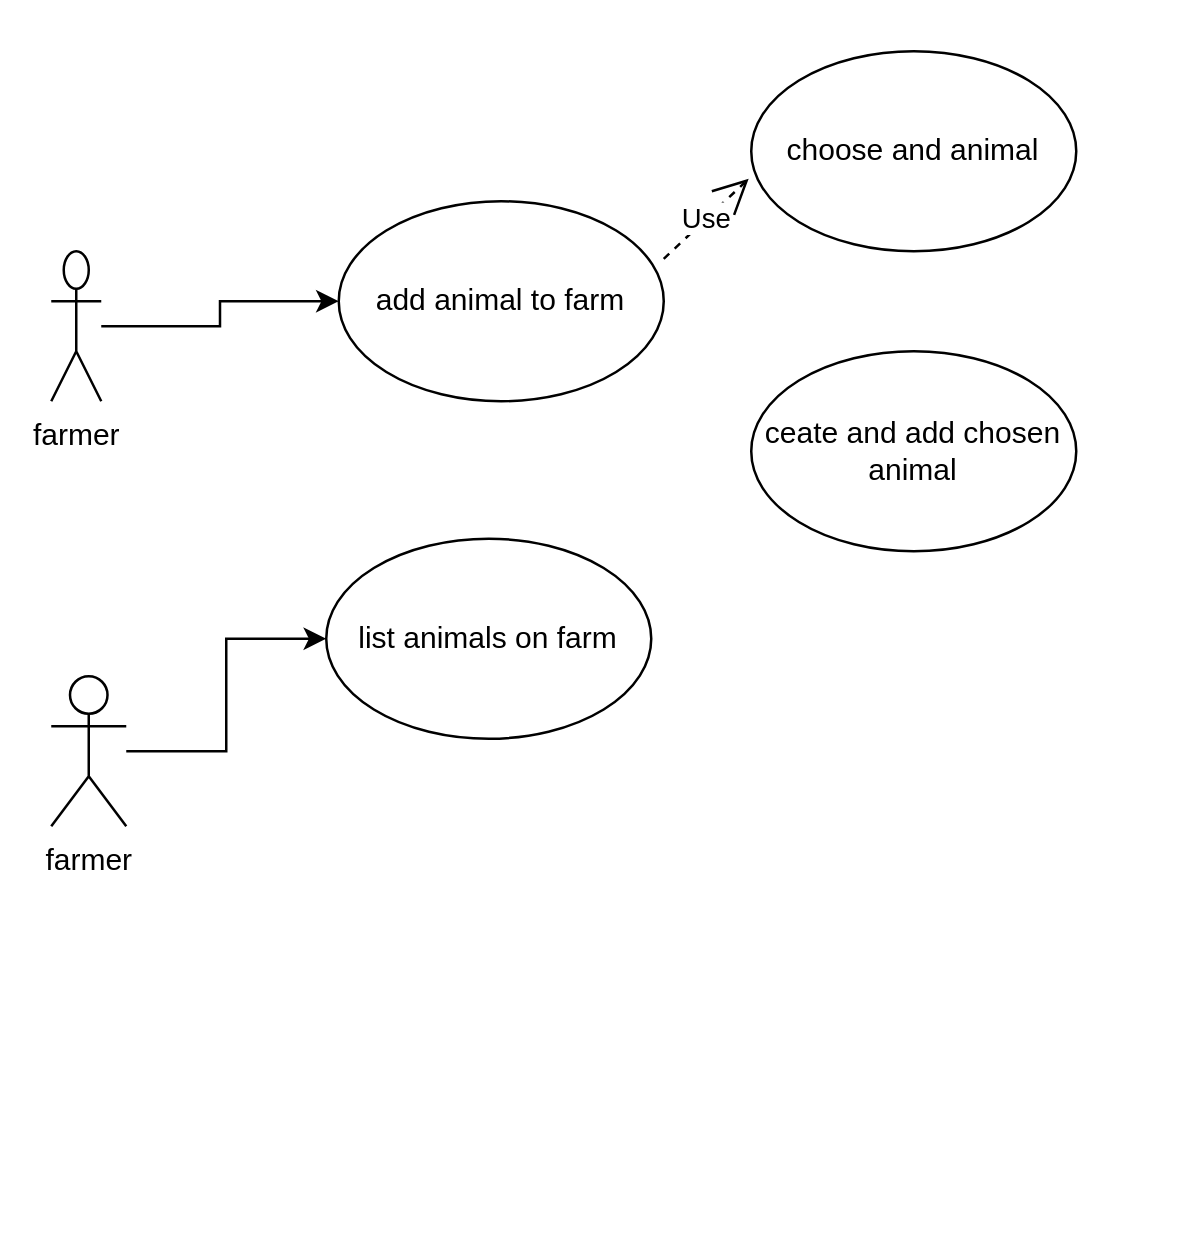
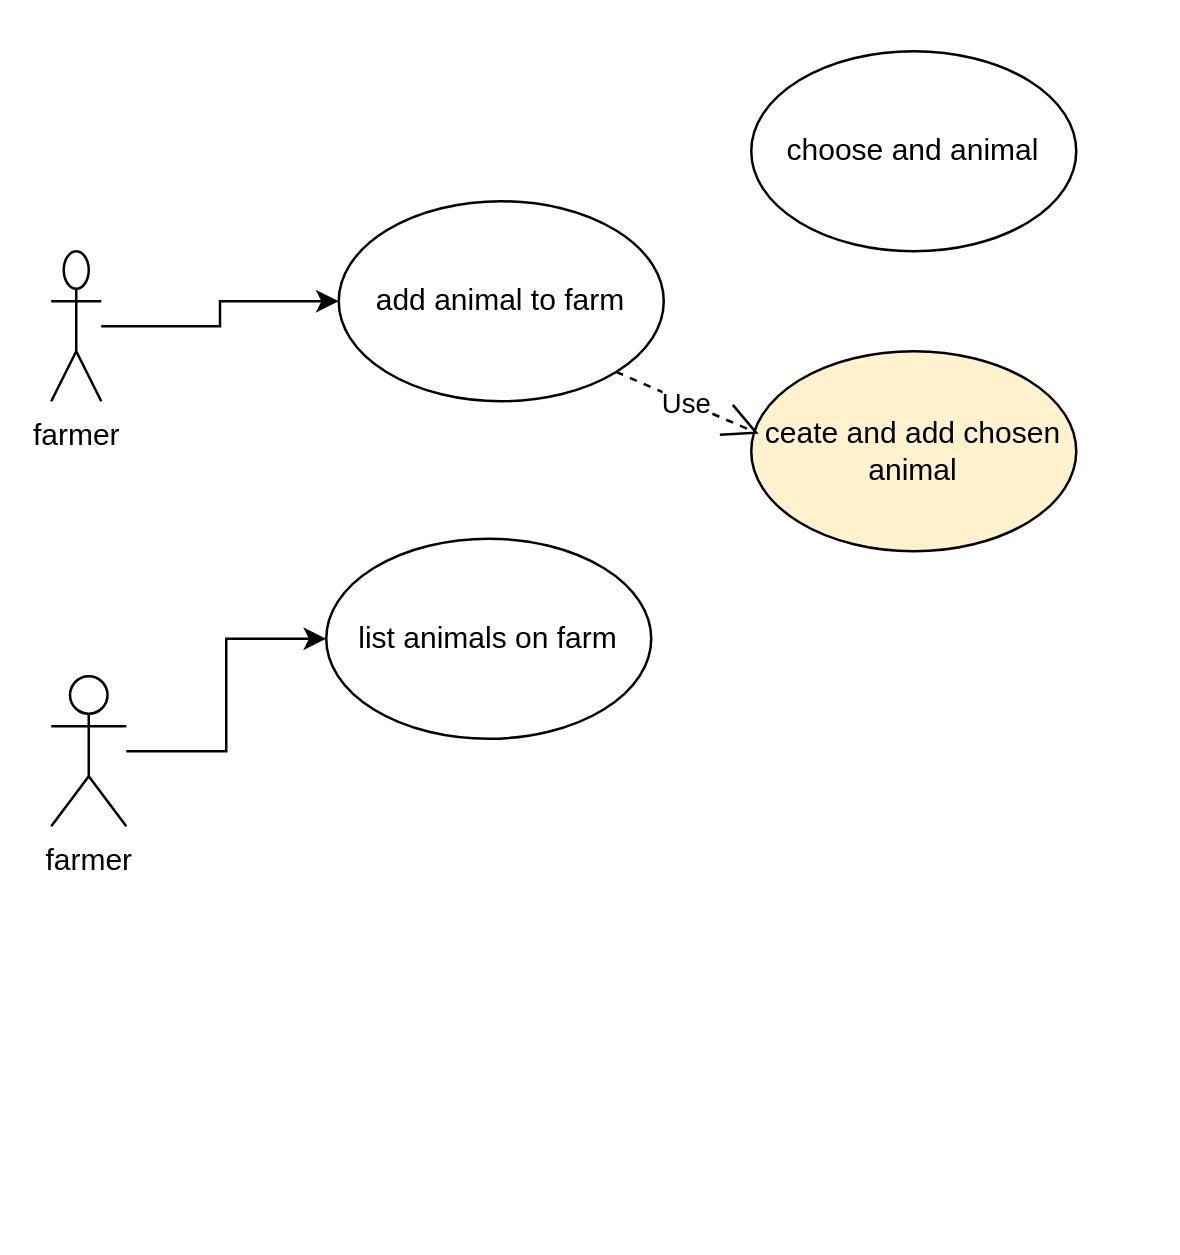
edge "add animal to farm" -> "choose and animal": removed, label "Use"
edge "add animal to farm" -> "ceate and add chosen animal": added, label "Use"
node "ceate and add chosen animal": fillcolor #ffffff -> #fff2cc
